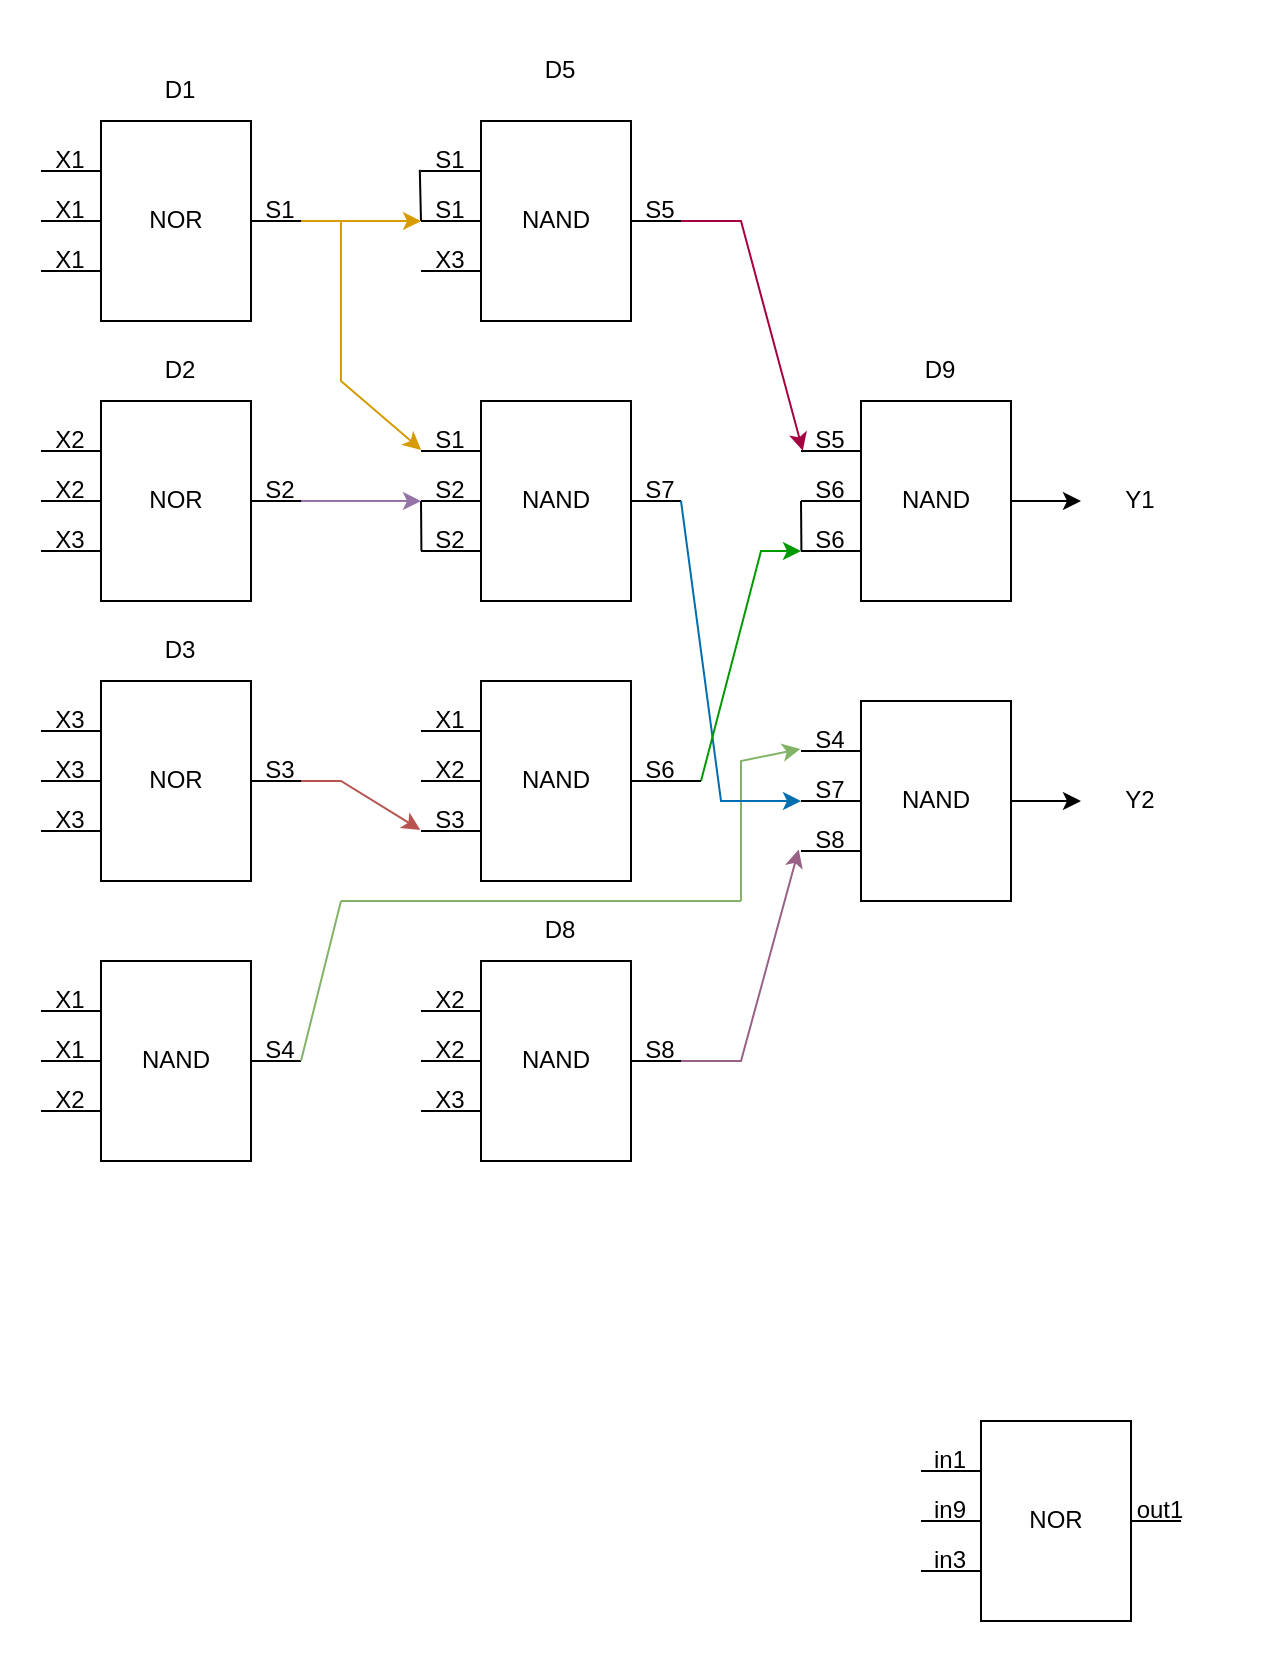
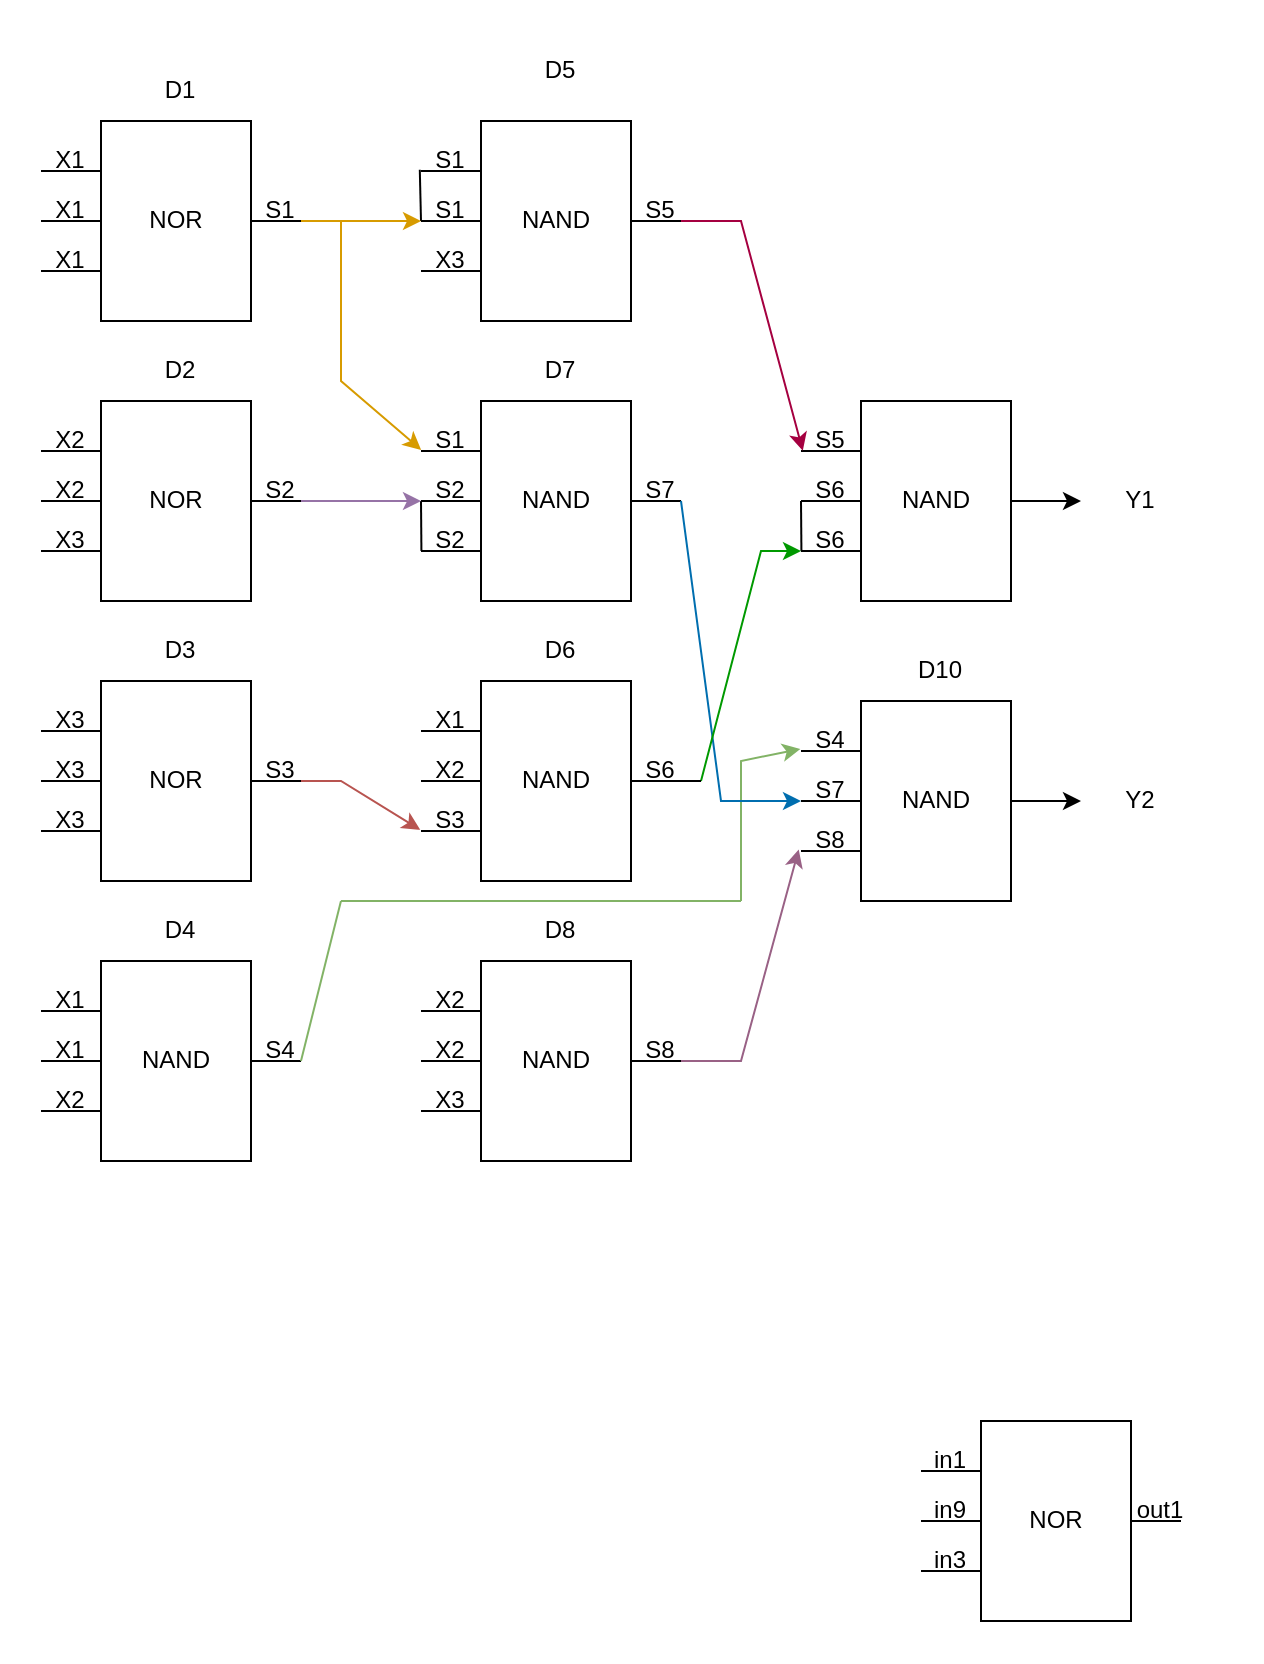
node "D7": added
node "D9": removed
node "D6": added
node "D10": added
node "D4": added
